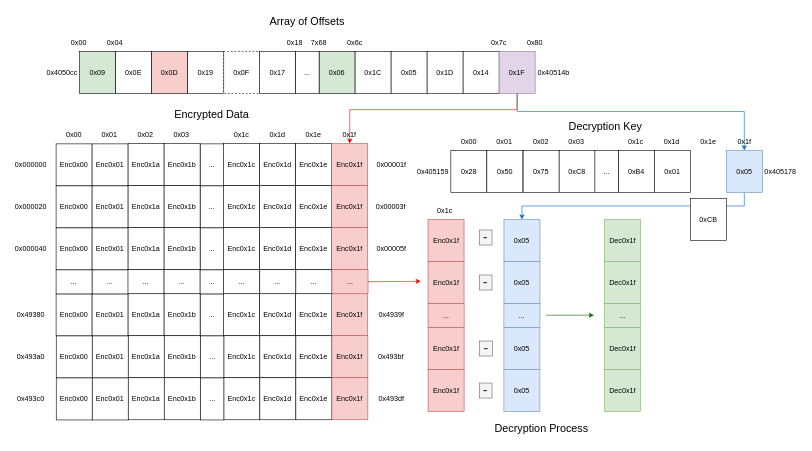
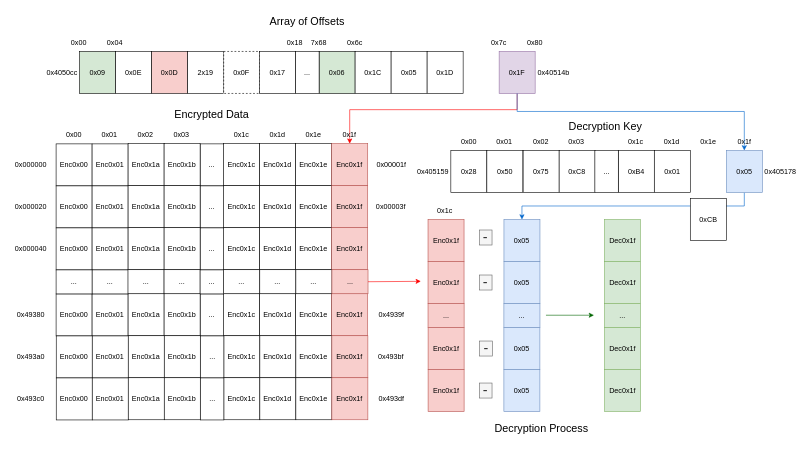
node "0x19": label "0x19" -> "2x19"
node "0x14": removed
node "0x00005f": removed
